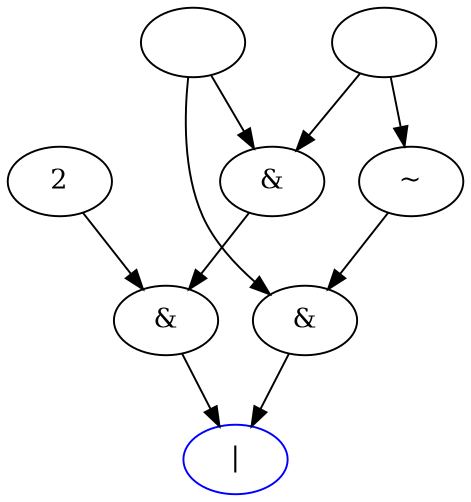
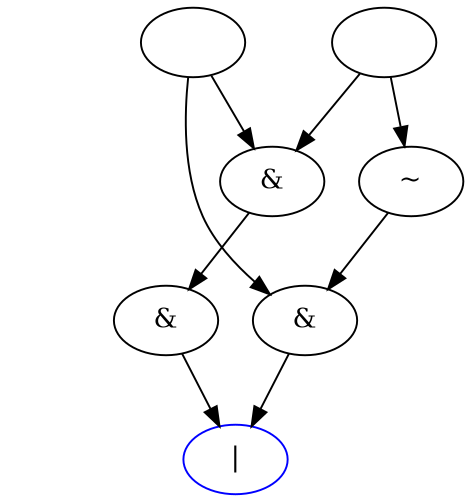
node "2": removed
